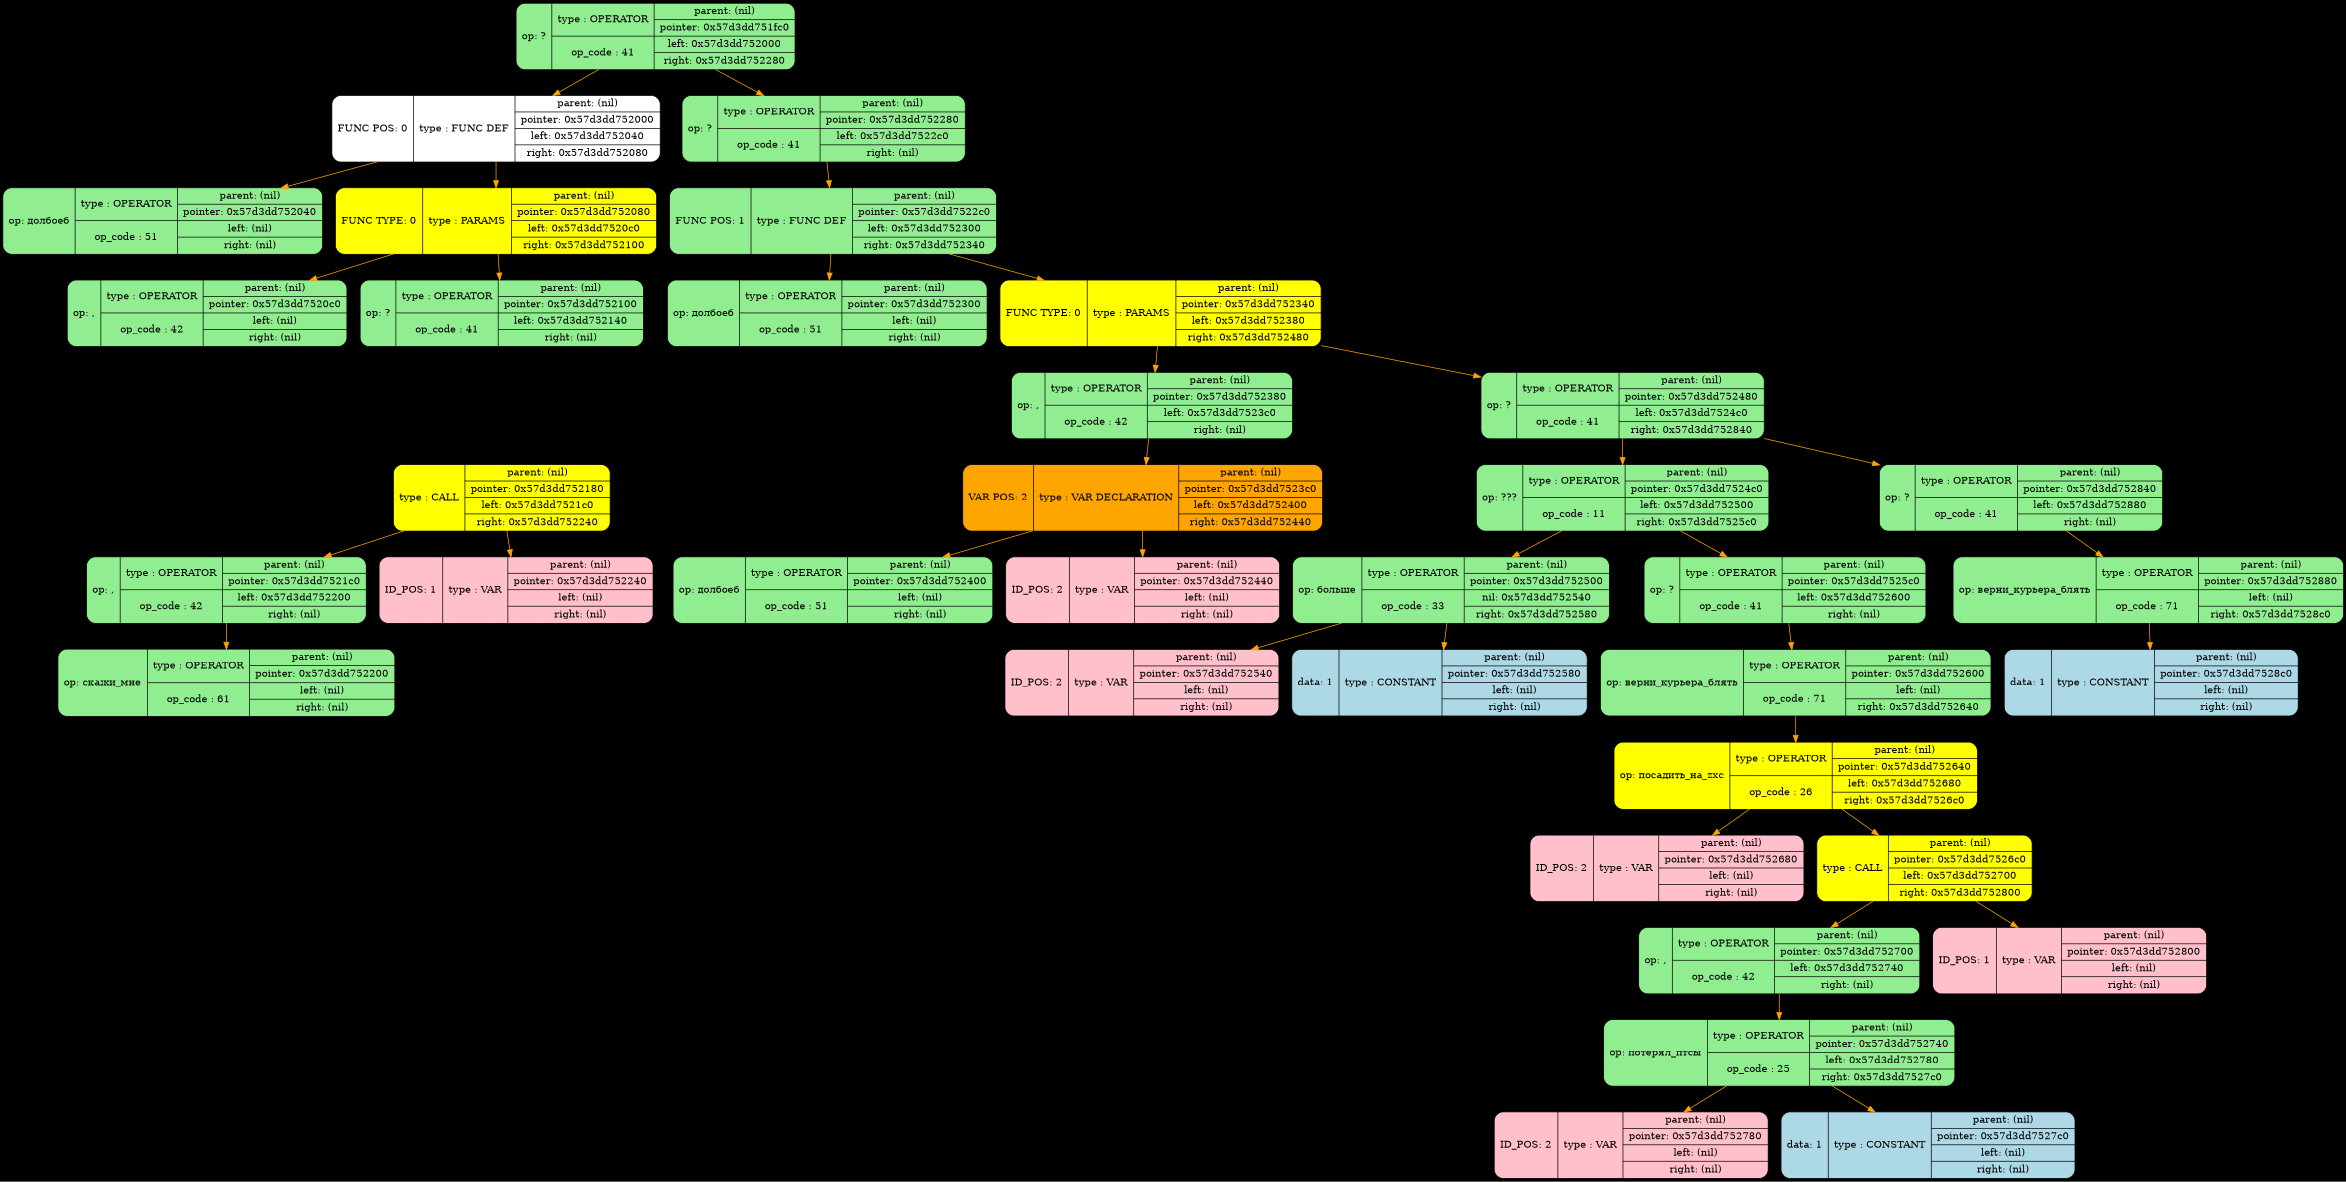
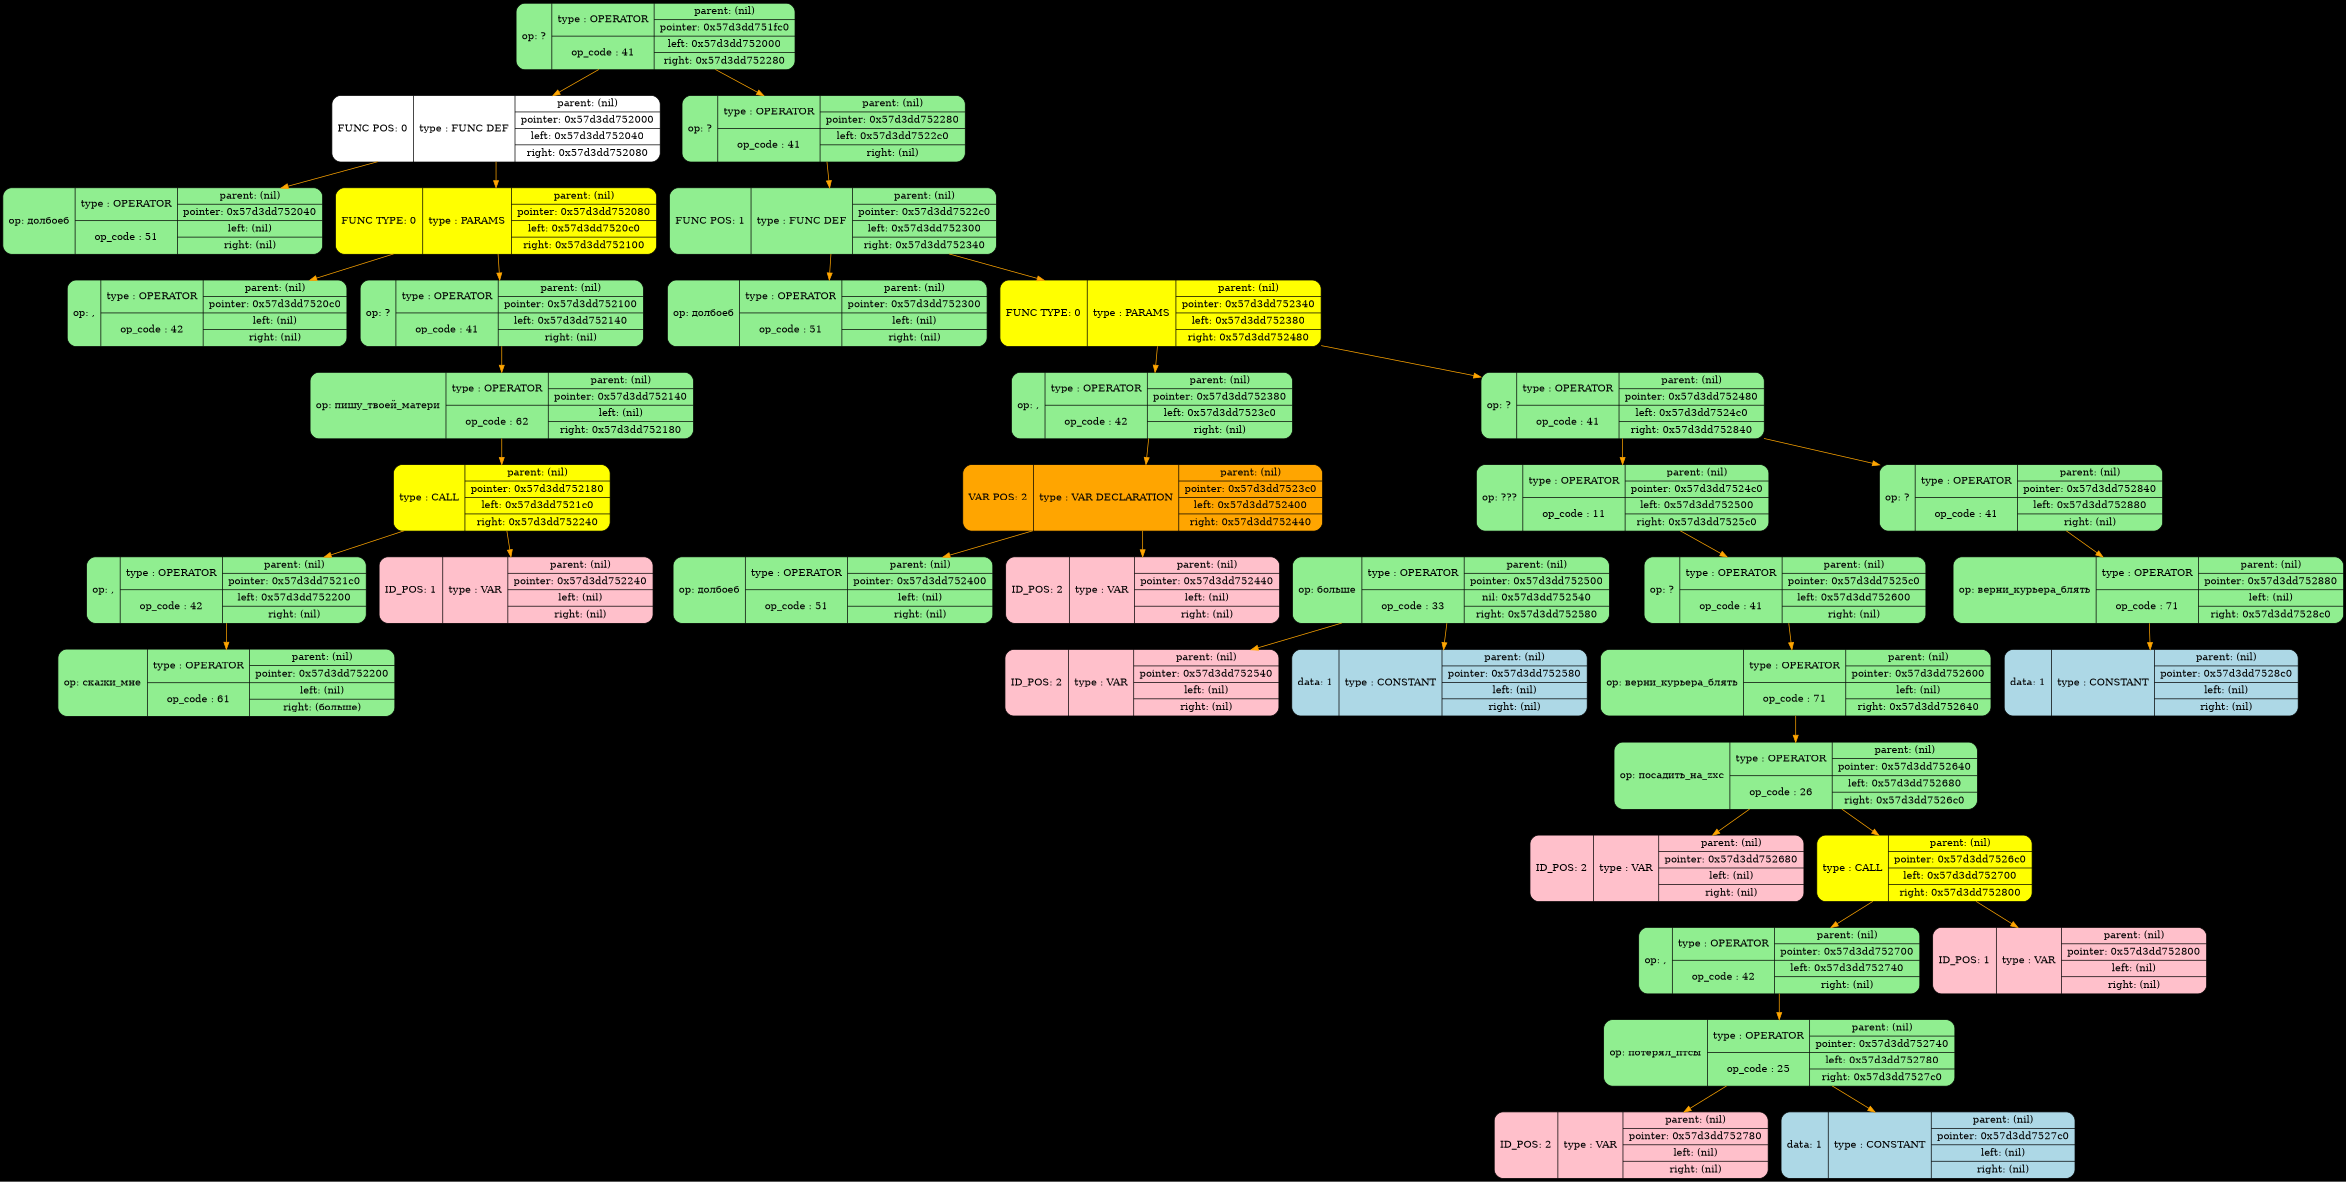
node "op: пишу_твоей_матери": added
edge "op: ???" -> "op: больше": removed
node "op: скажи_мне": text "right: (nil)" -> "right: (больше)"
node "op: посадить_на_zxc": fillcolor yellow -> lightgreen
